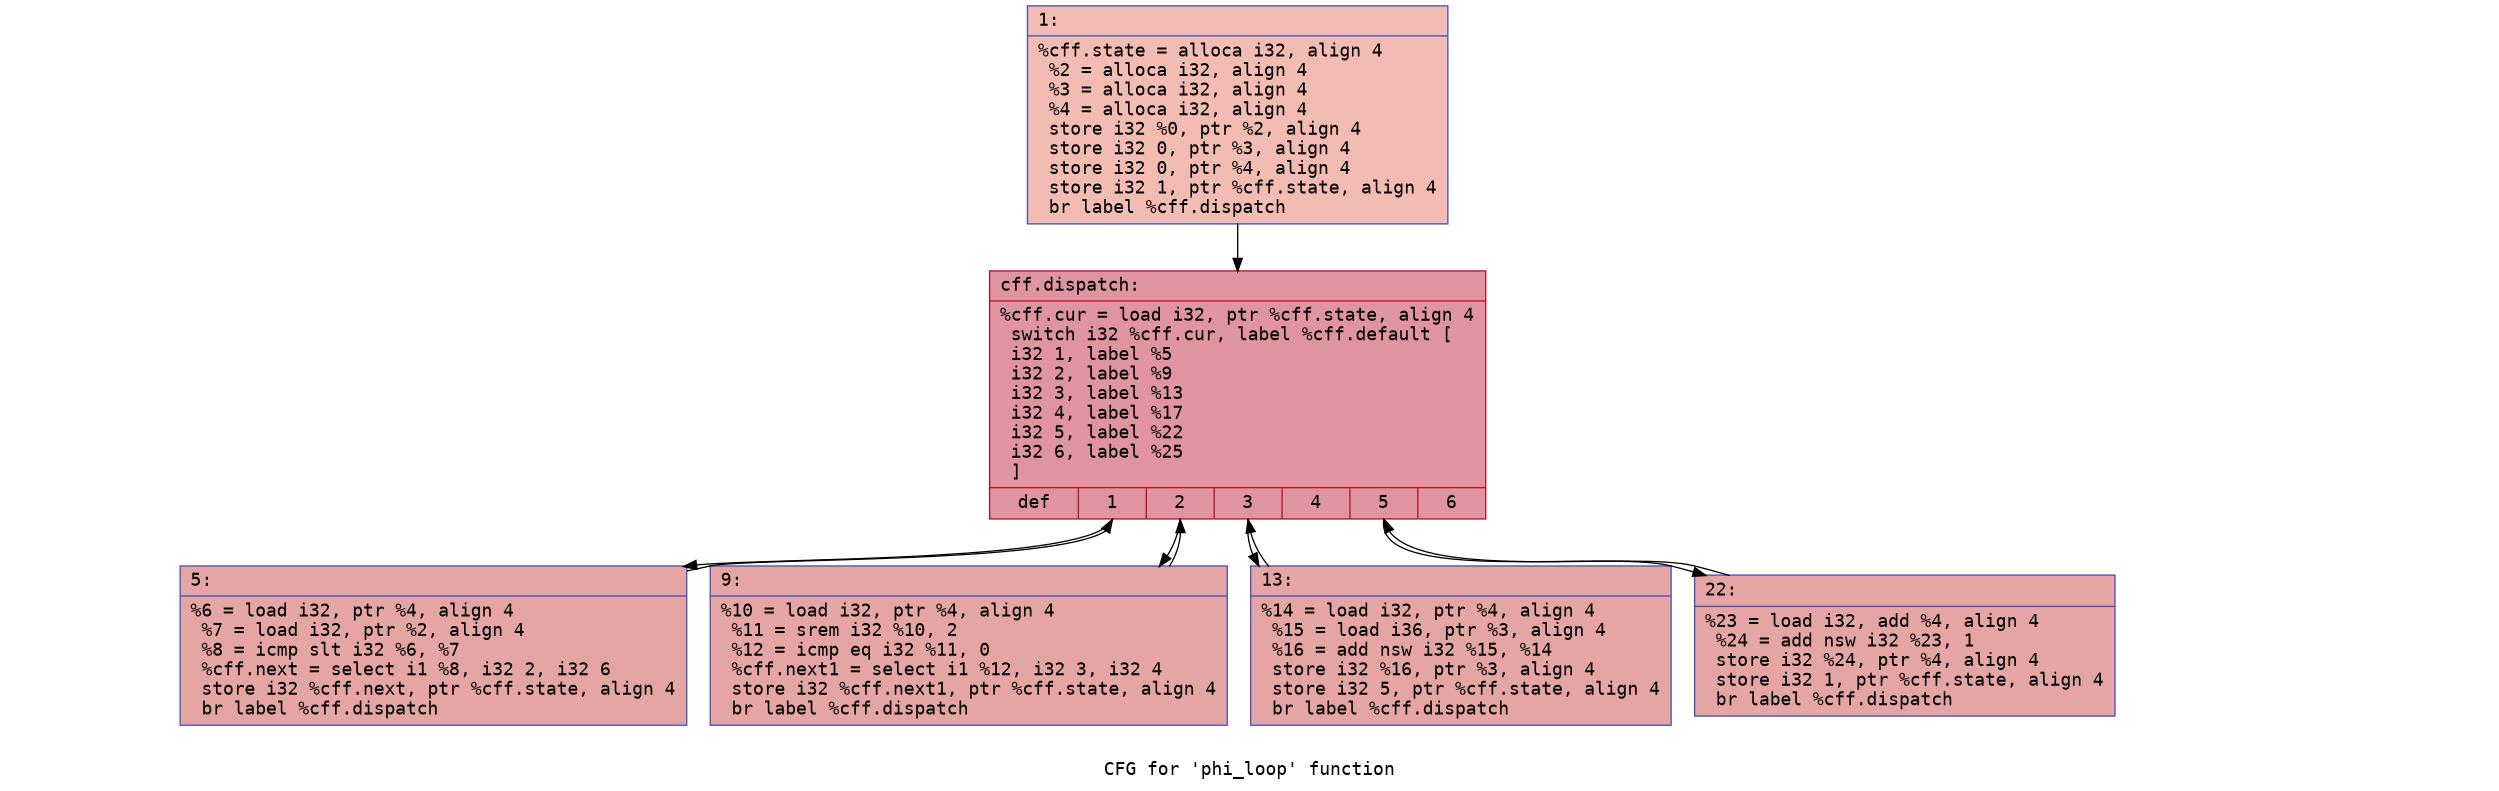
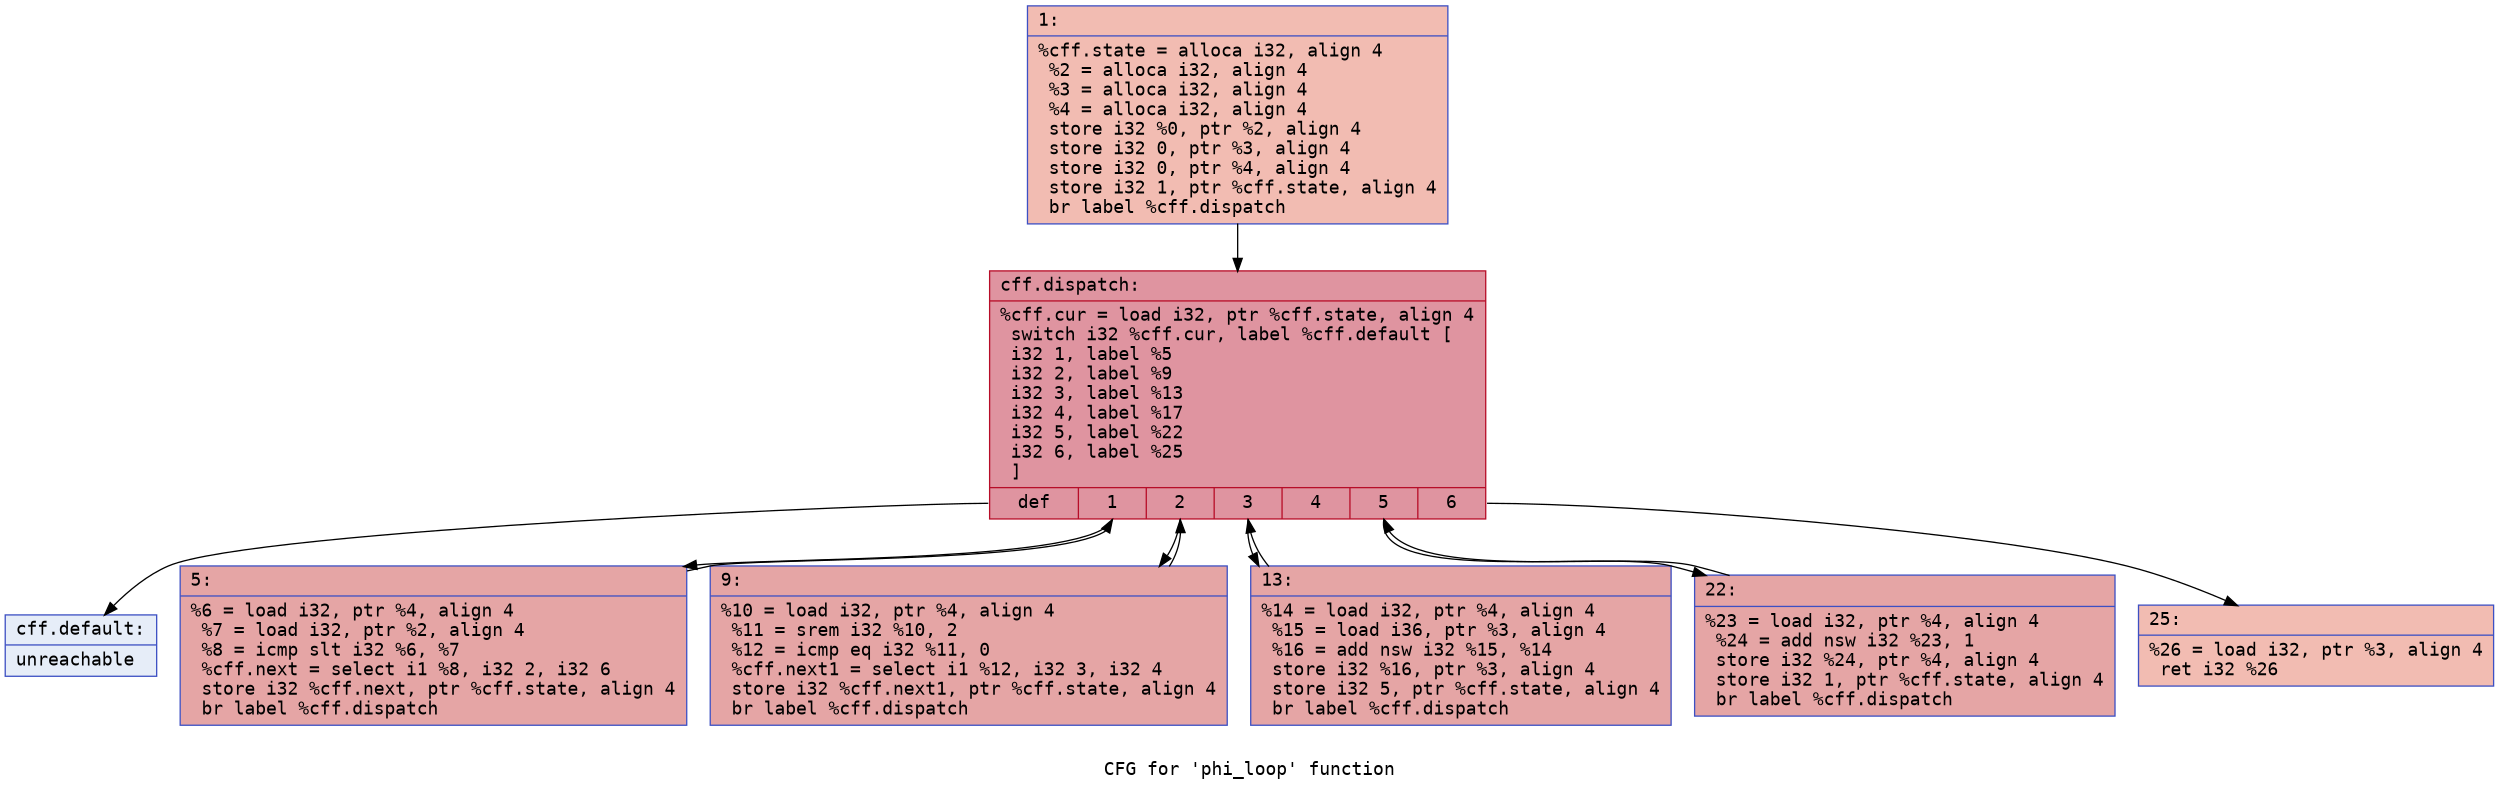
node "22:": text "%23 = load i32, add %4, align 4" -> "%23 = load i32, ptr %4, align 4"
node "cff.default:": added
node "25:": added
